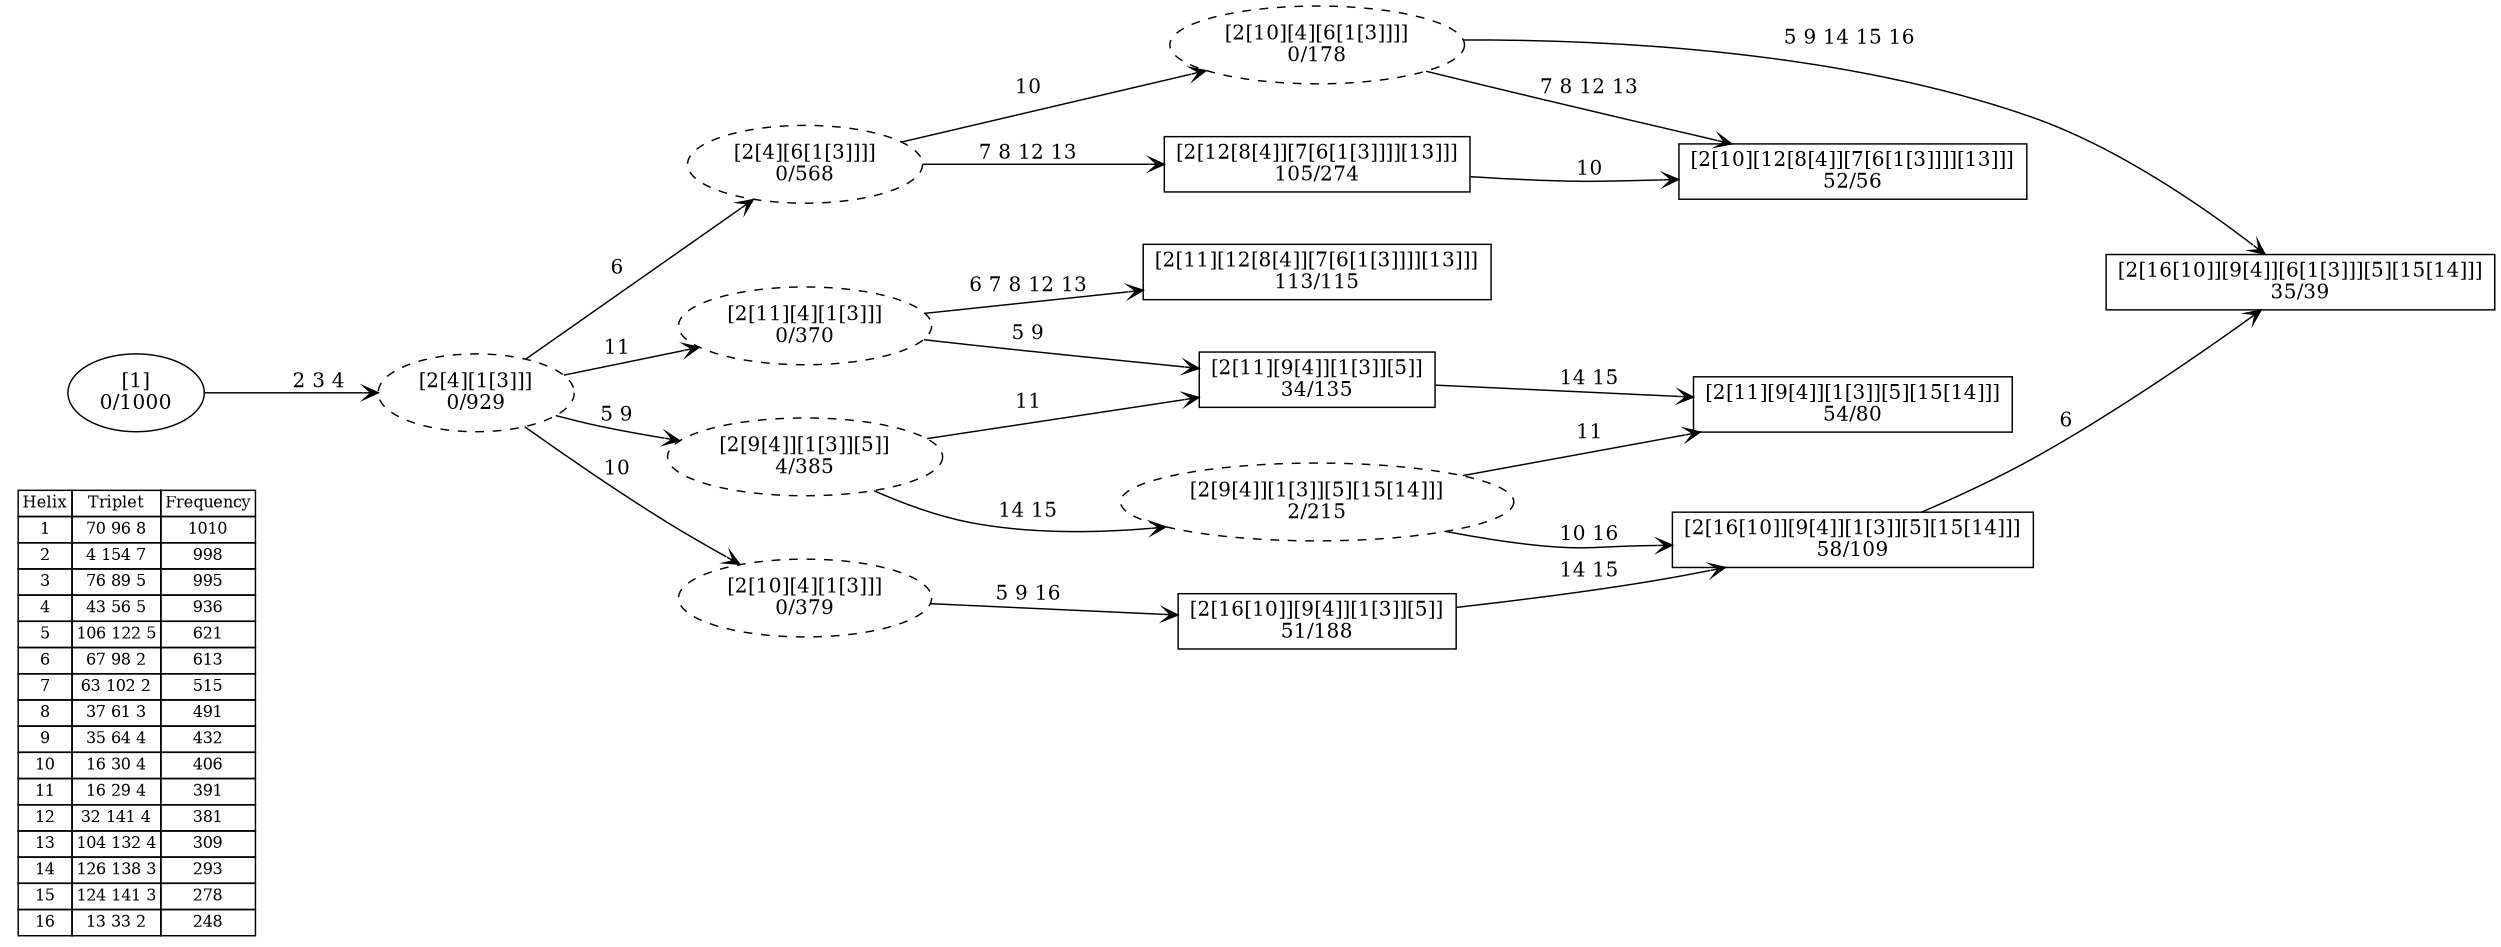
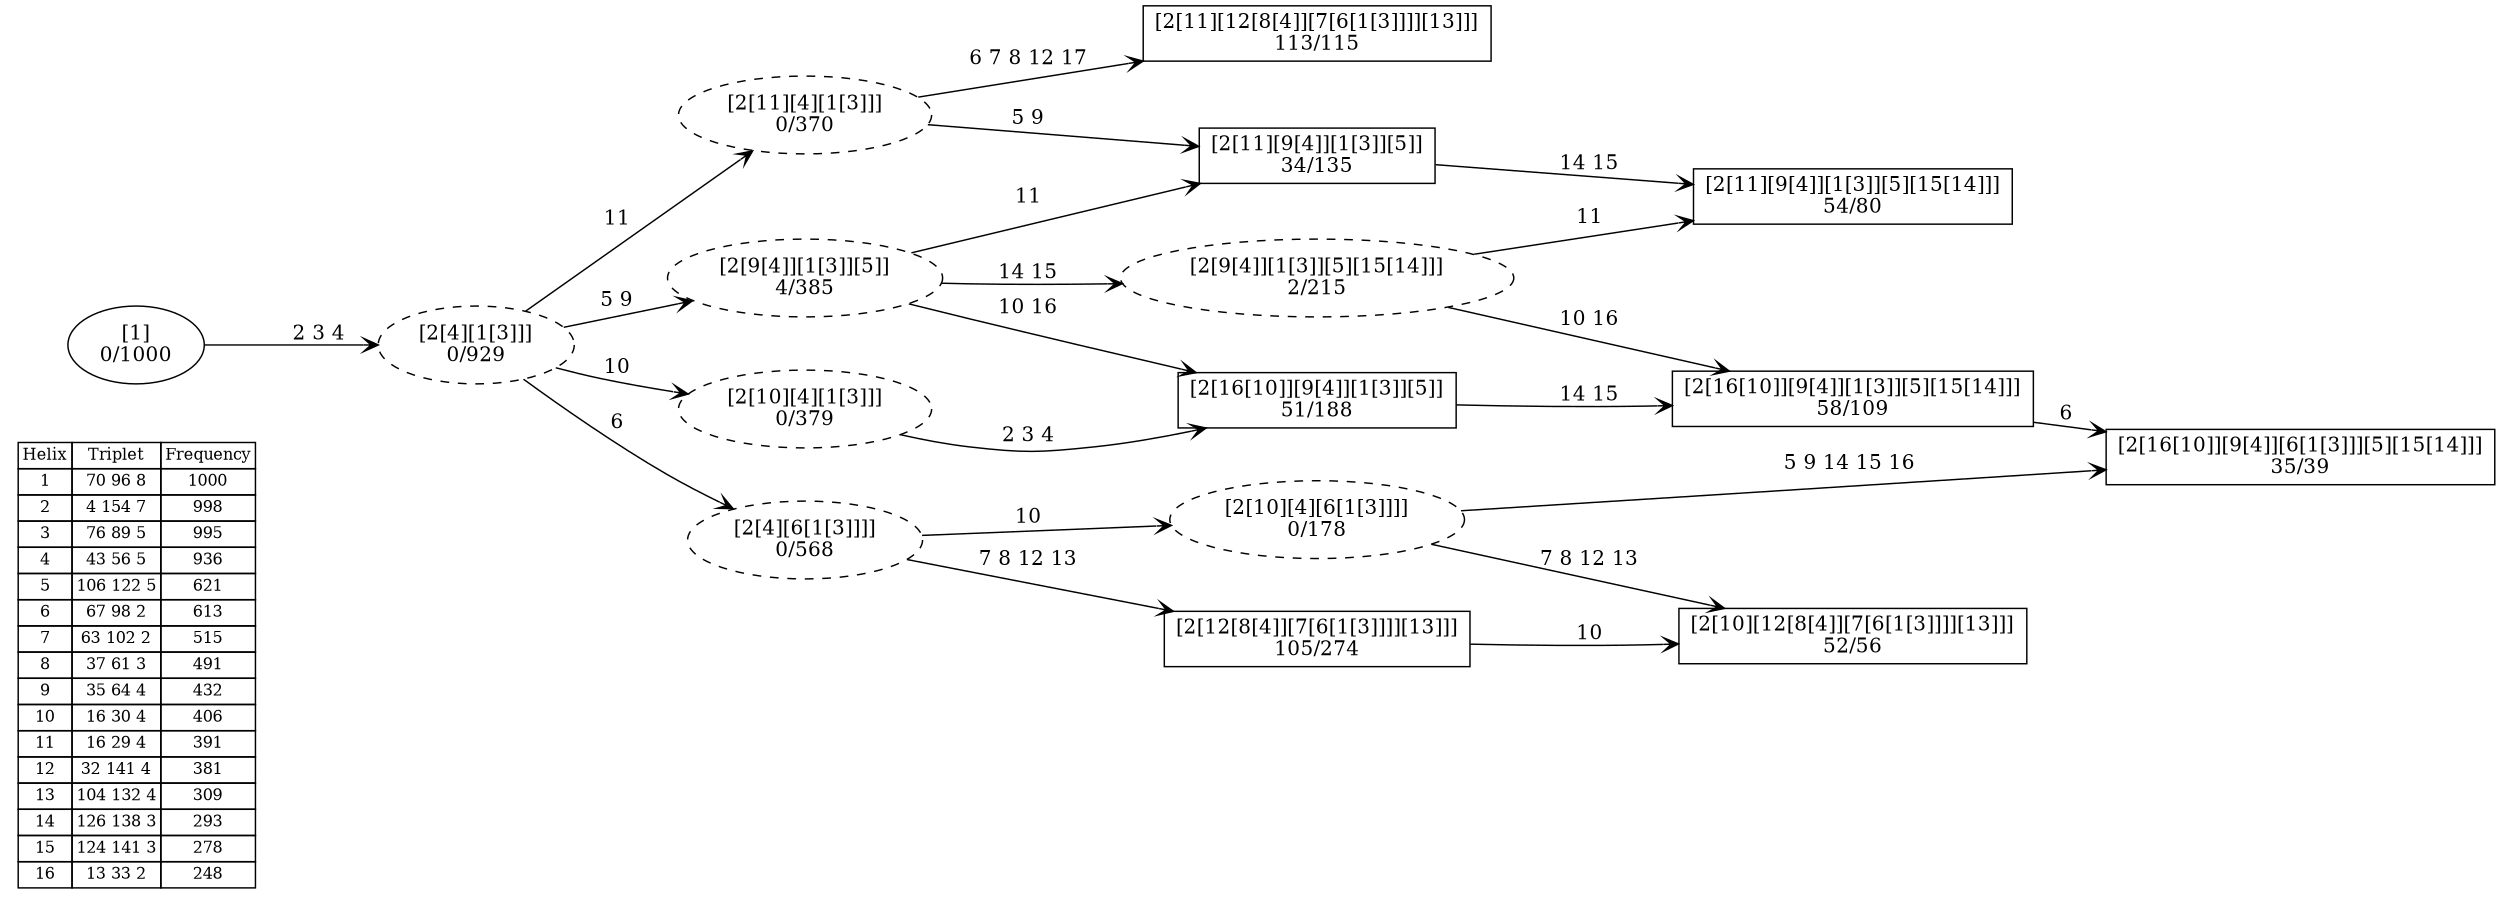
edge "[2[11][4][1[3]]] 0/370" -> "[2[11][12[8[4]][7[6[1[3]]]][13]]] 113/115": label "6 7 8 12 13 " -> "6 7 8 12 17 "
edge "[2[9[4]][1[3]][5]] 4/385" -> "[2[16[10]][9[4]][1[3]][5]] 51/188": added, label "10 16"
node "Helix": text "1010" -> "1000"
edge "[2[10][4][1[3]]] 0/379" -> "[2[16[10]][9[4]][1[3]][5]] 51/188": label "5 9 16 " -> "2 3 4 "
